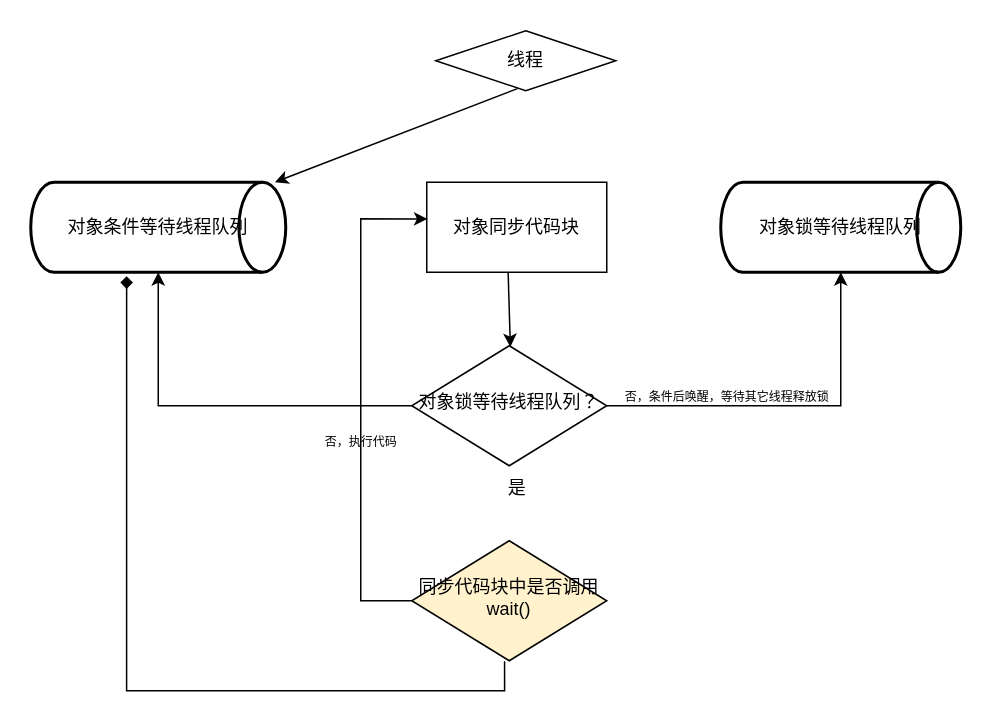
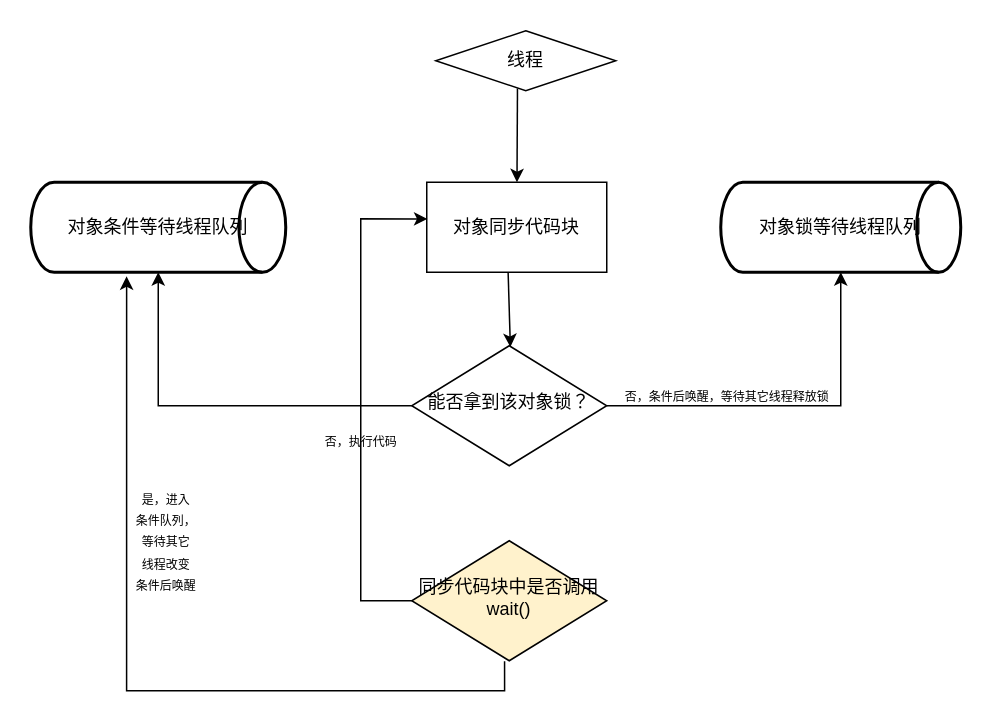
edge "线程" -> "对象条件等待线程队列": now "线程" -> "对象同步代码块"
edge "同步代码块中是否调用wait()" -> "对象条件等待线程队列": arrowhead diamond -> classic
node "对象锁等待线程队列？": label "对象锁等待线程队列？" -> "能否拿到该对象锁？"
node "是": removed
node "是，进入 条件队列， 等待其它 线程改变 条件后唤醒": added
